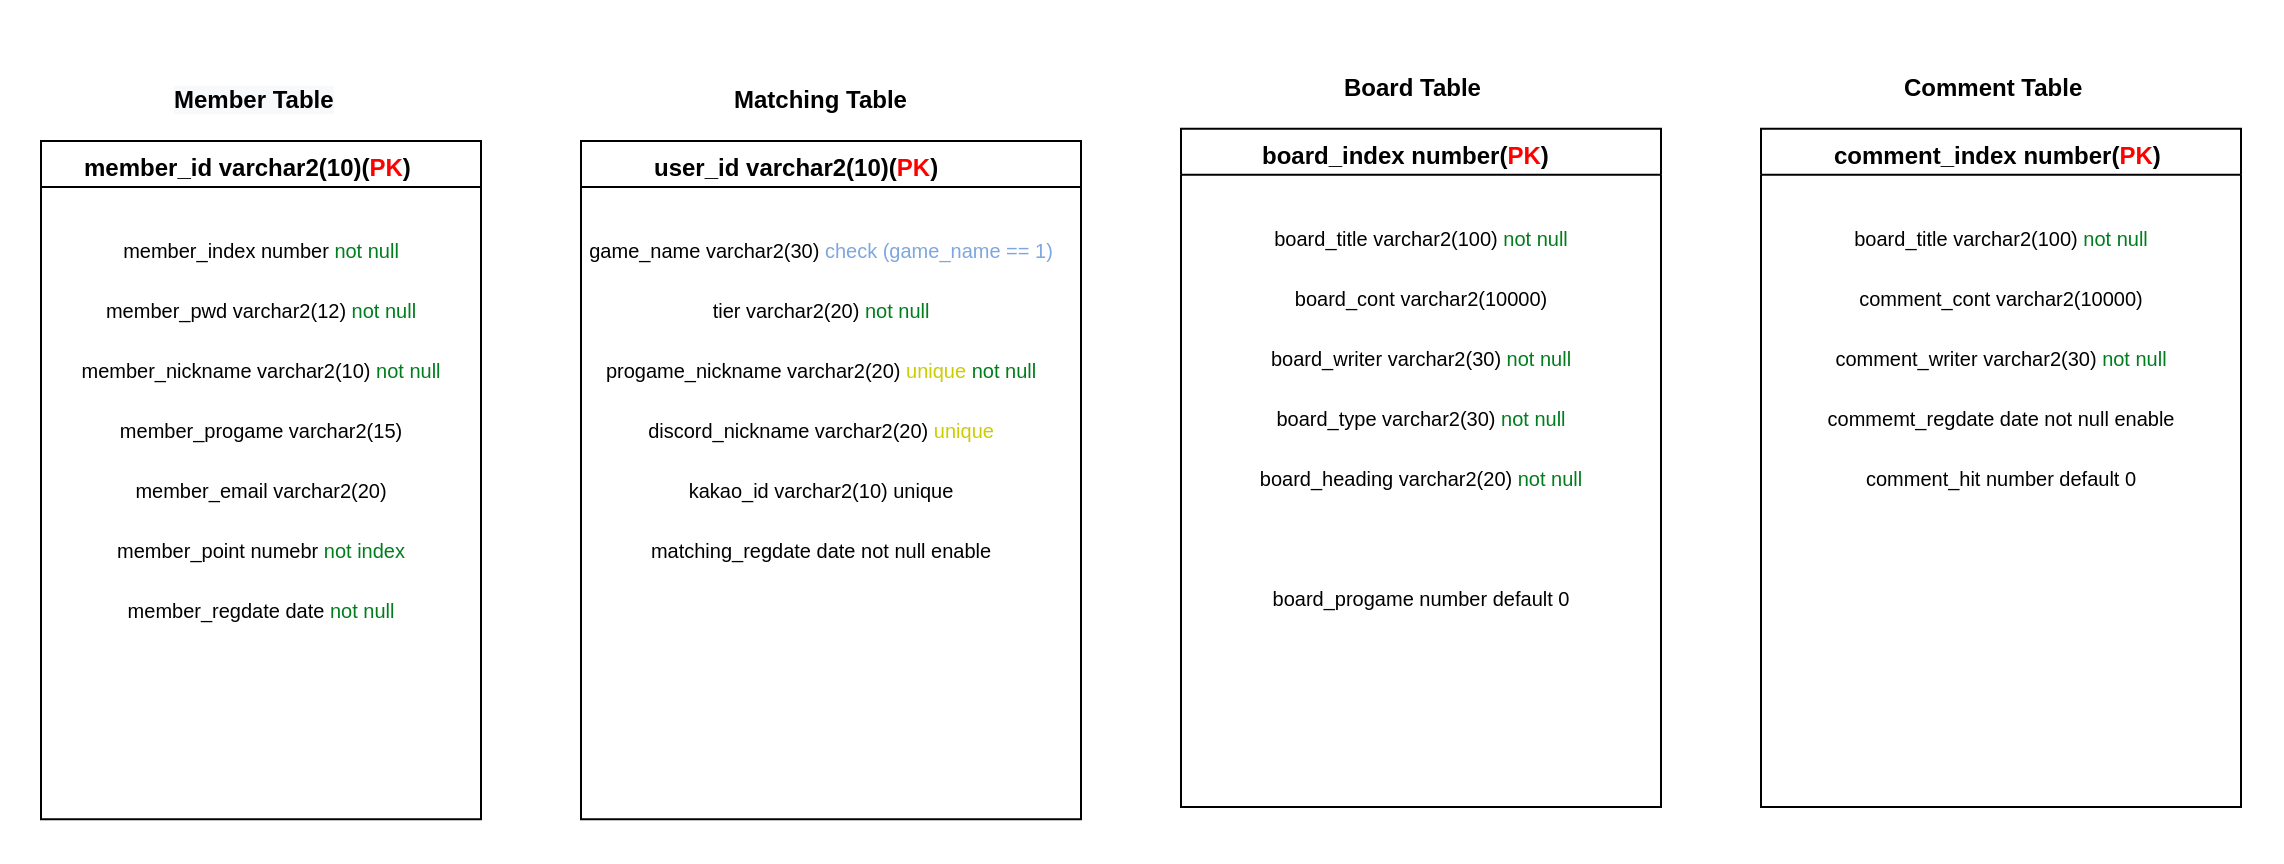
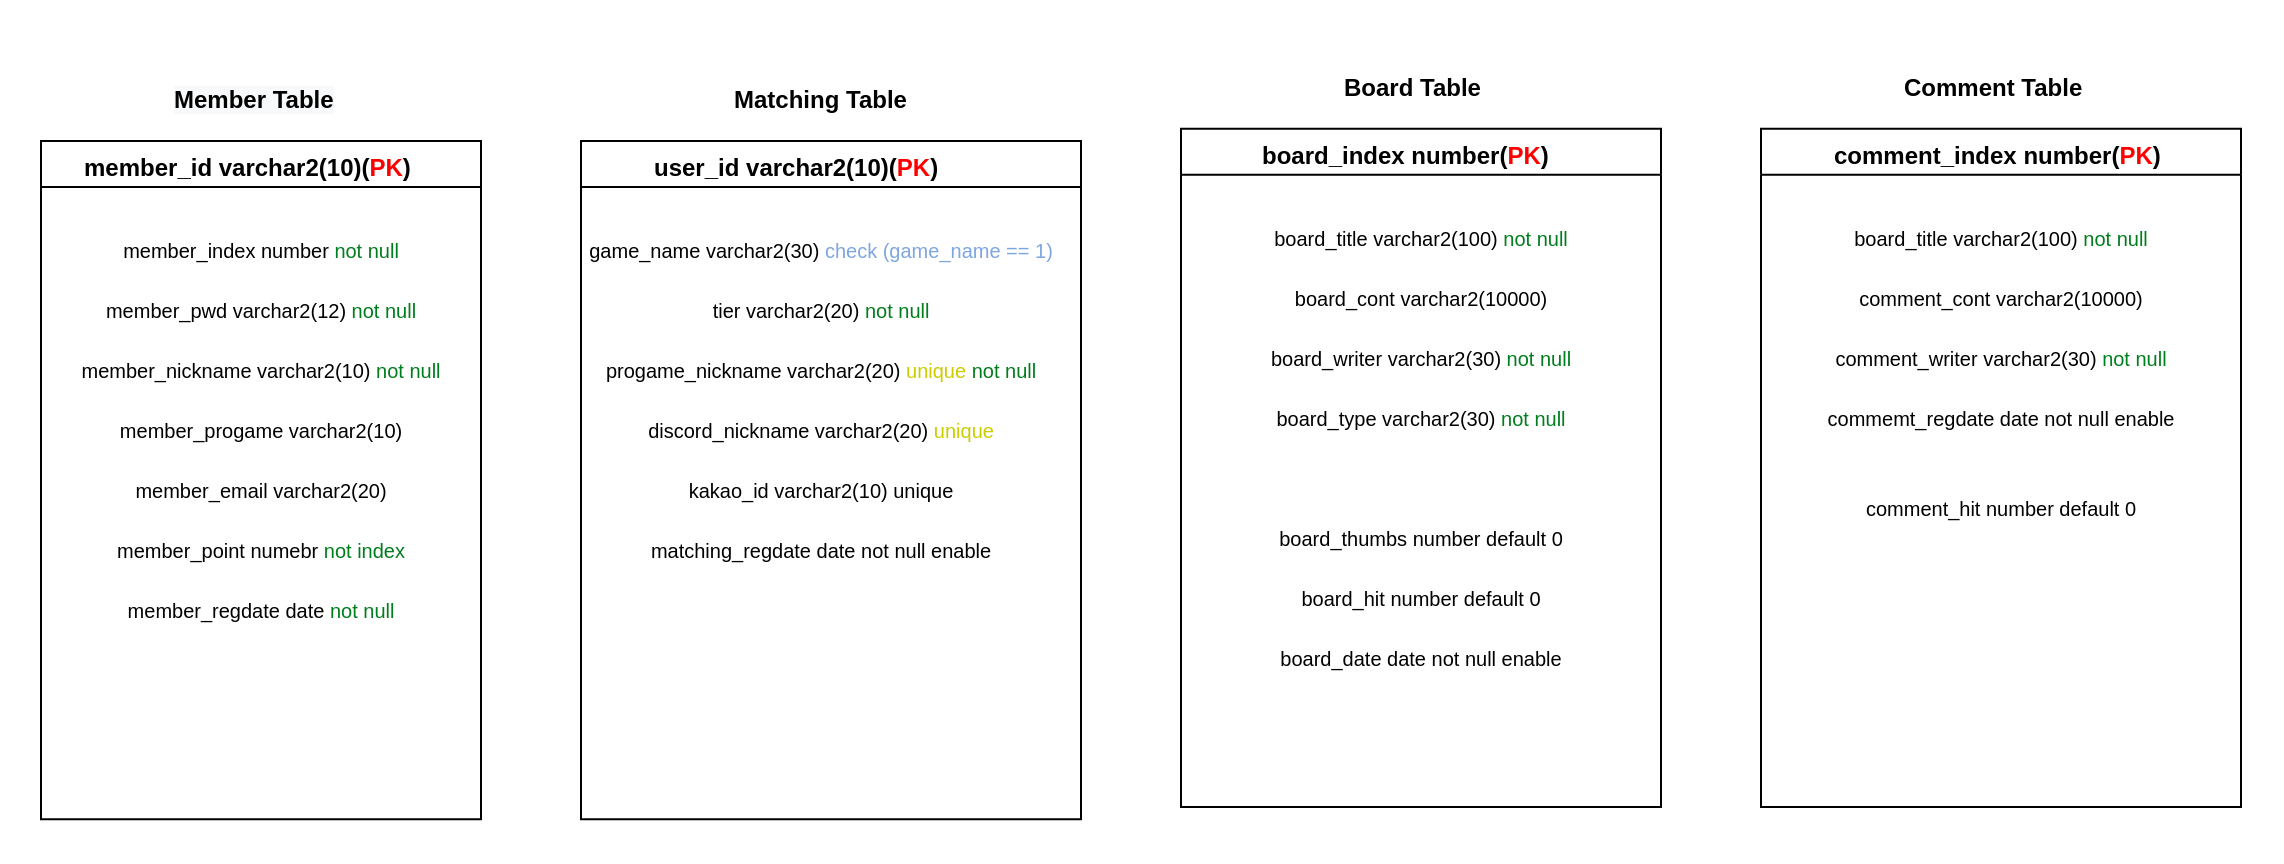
node "member_progame varchar2(15)": label "member_progame varchar2(15)" -> "member_progame varchar2(10)"
node "board_heading varchar2(20) not null": removed
node "comment_hit number default 0": moved (2001, 479) -> (2001, 509)
node "board_thumbs number default 0": added
node "board_progame number default 0": label "board_progame number default 0" -> "board_hit number default 0"
node "board_date date not null enable": added
